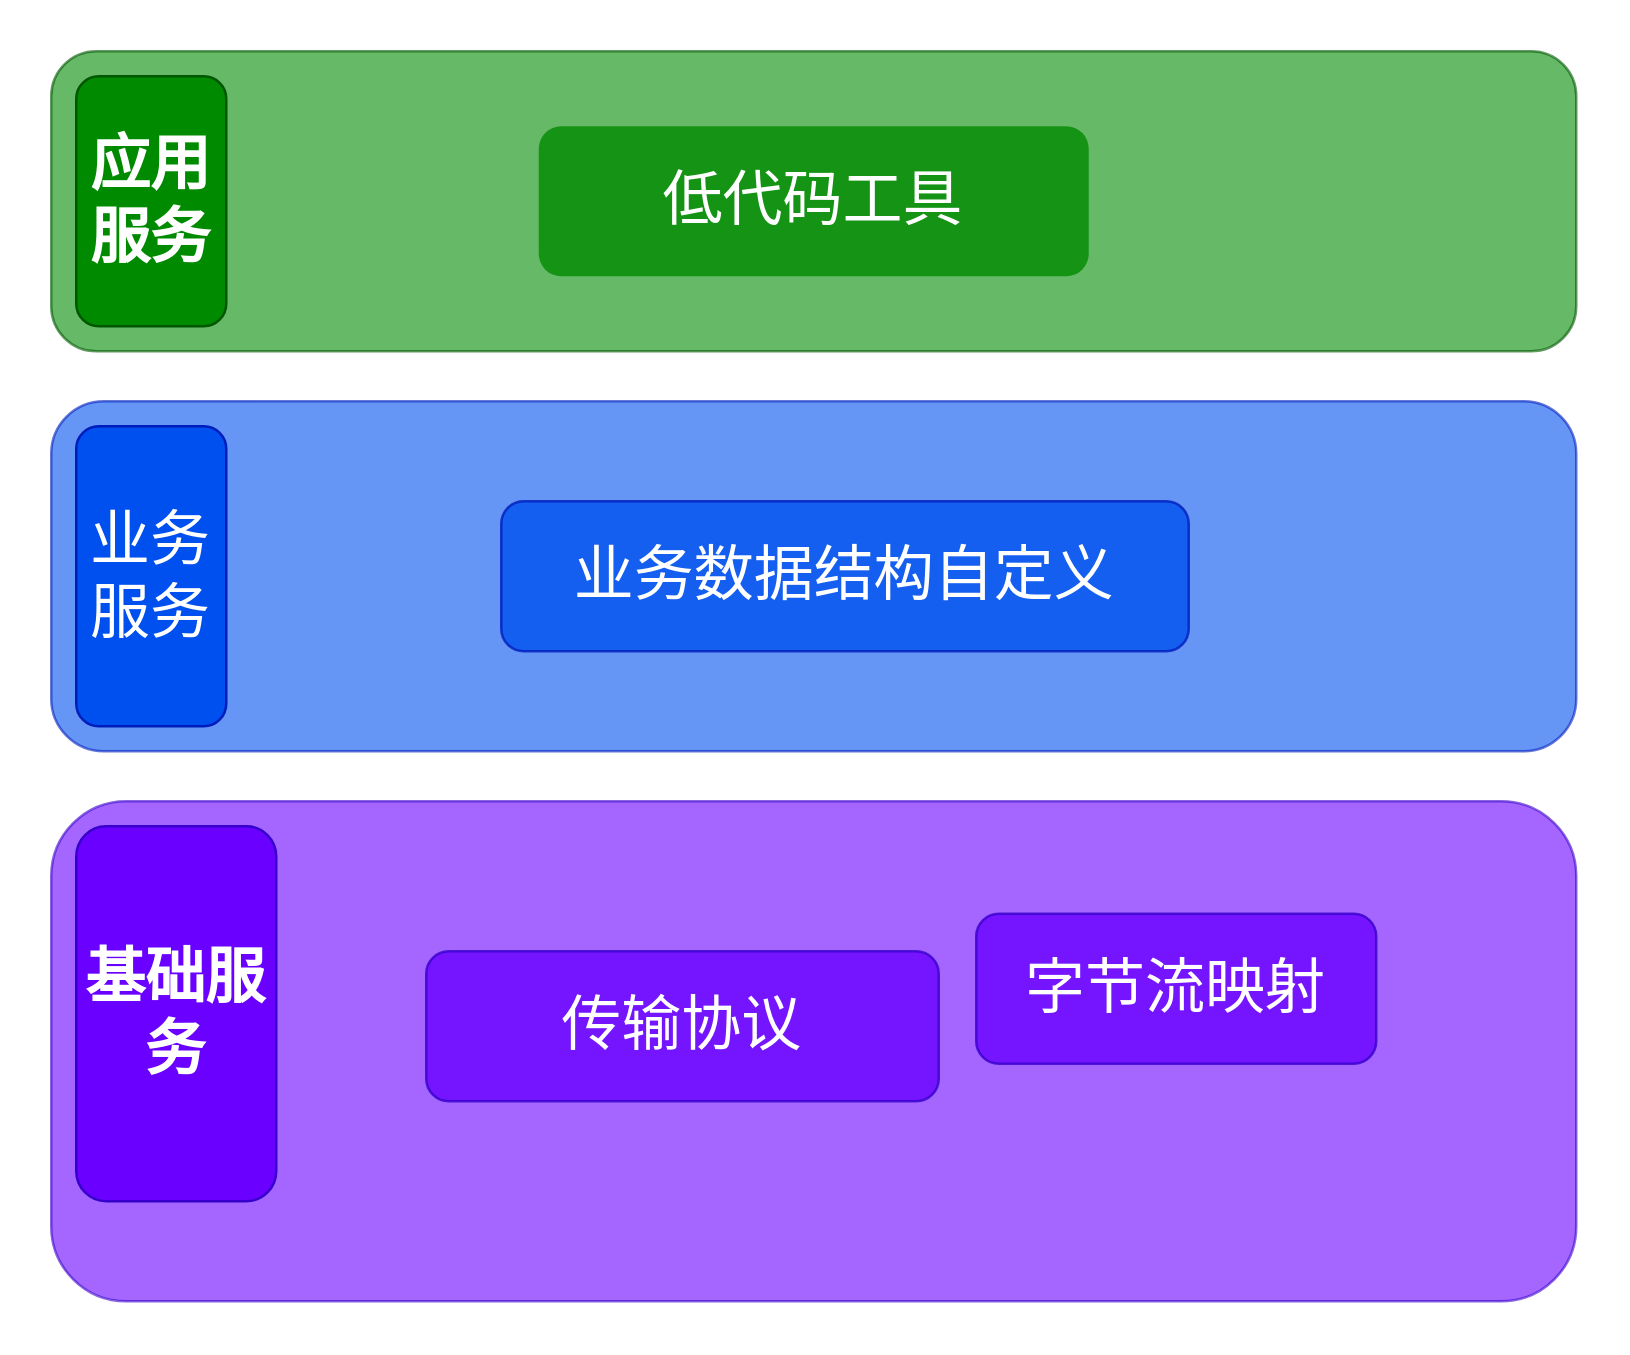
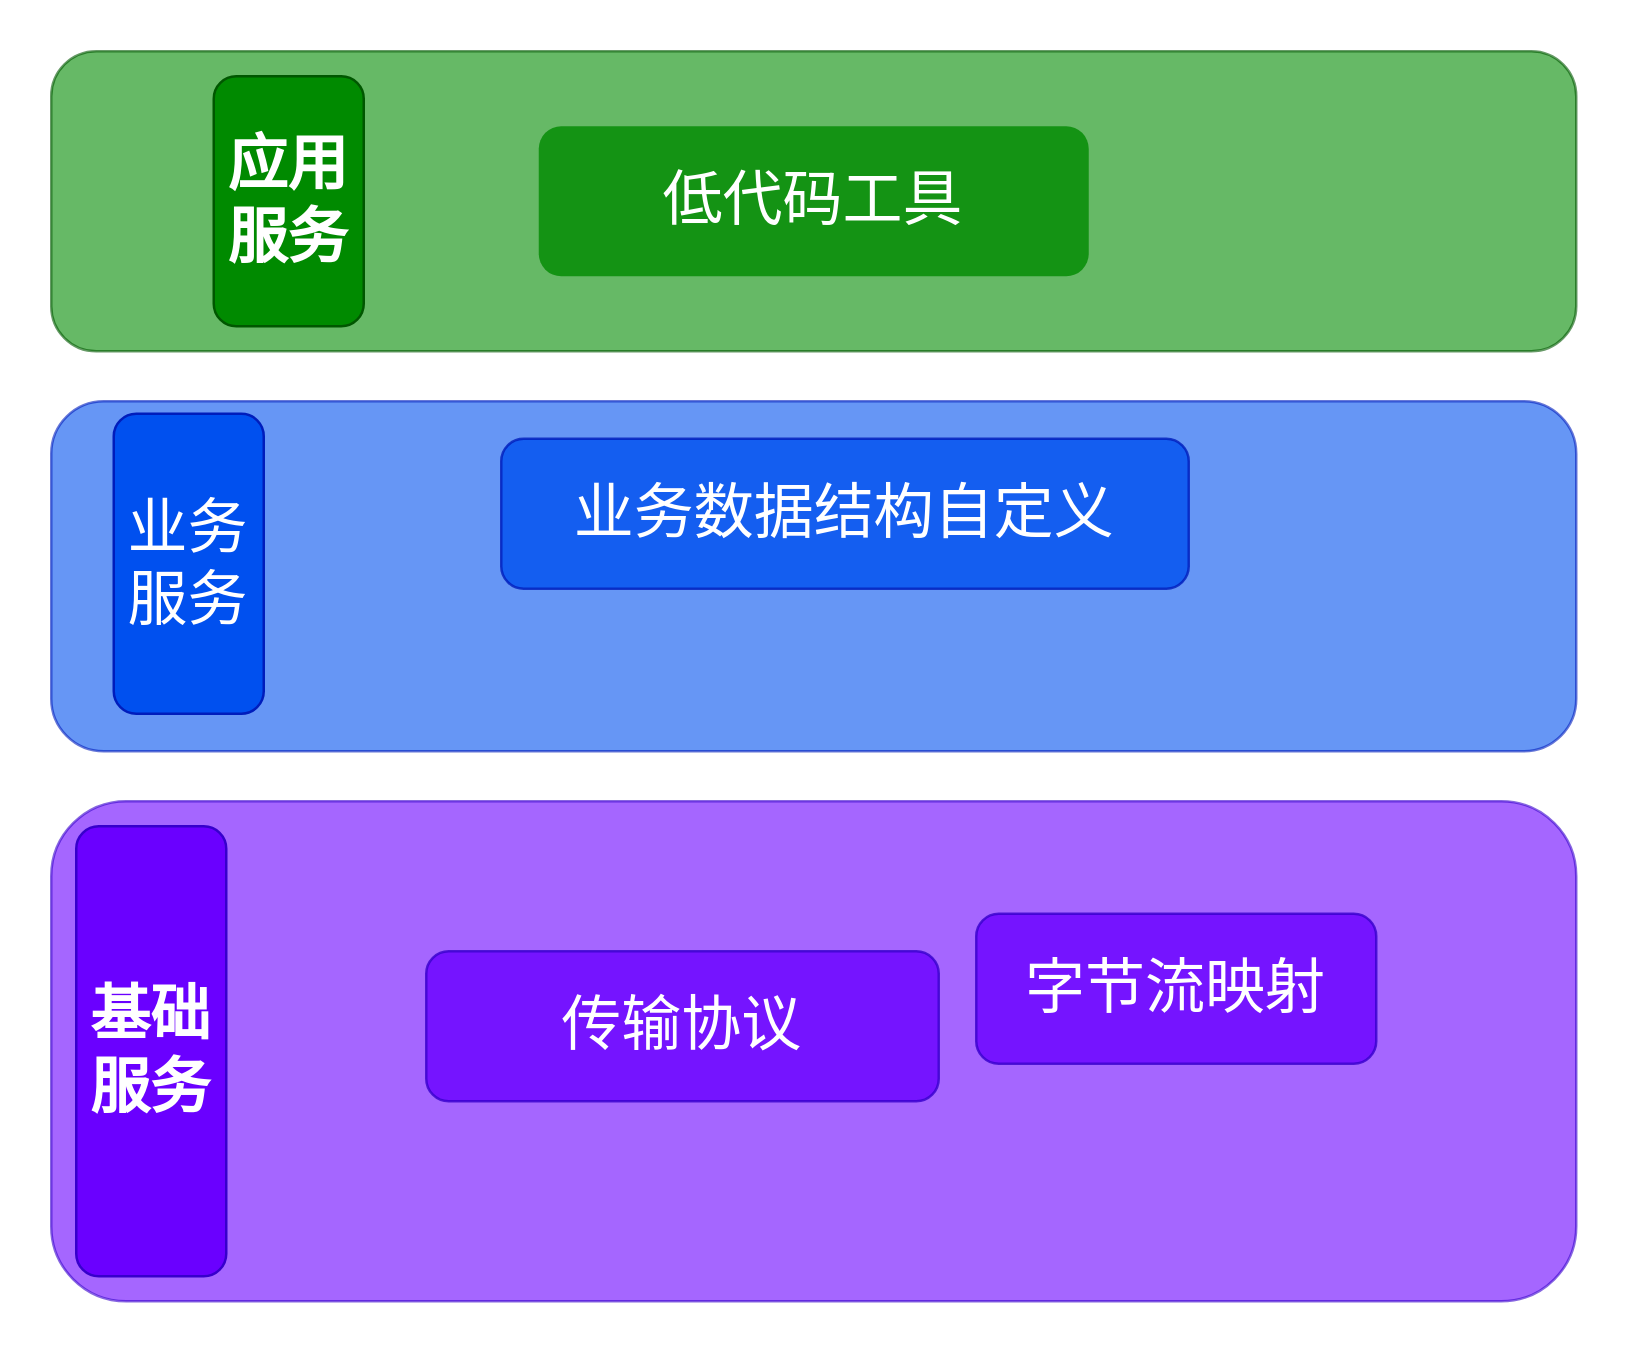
node "应用服务": moved (151, 201) -> (289, 201)
node "业务服务": moved (151, 576) -> (189, 564)
node "业务数据结构自定义": moved (845, 576) -> (845, 514)
node "基础服务": size 200x375 -> 150x450
